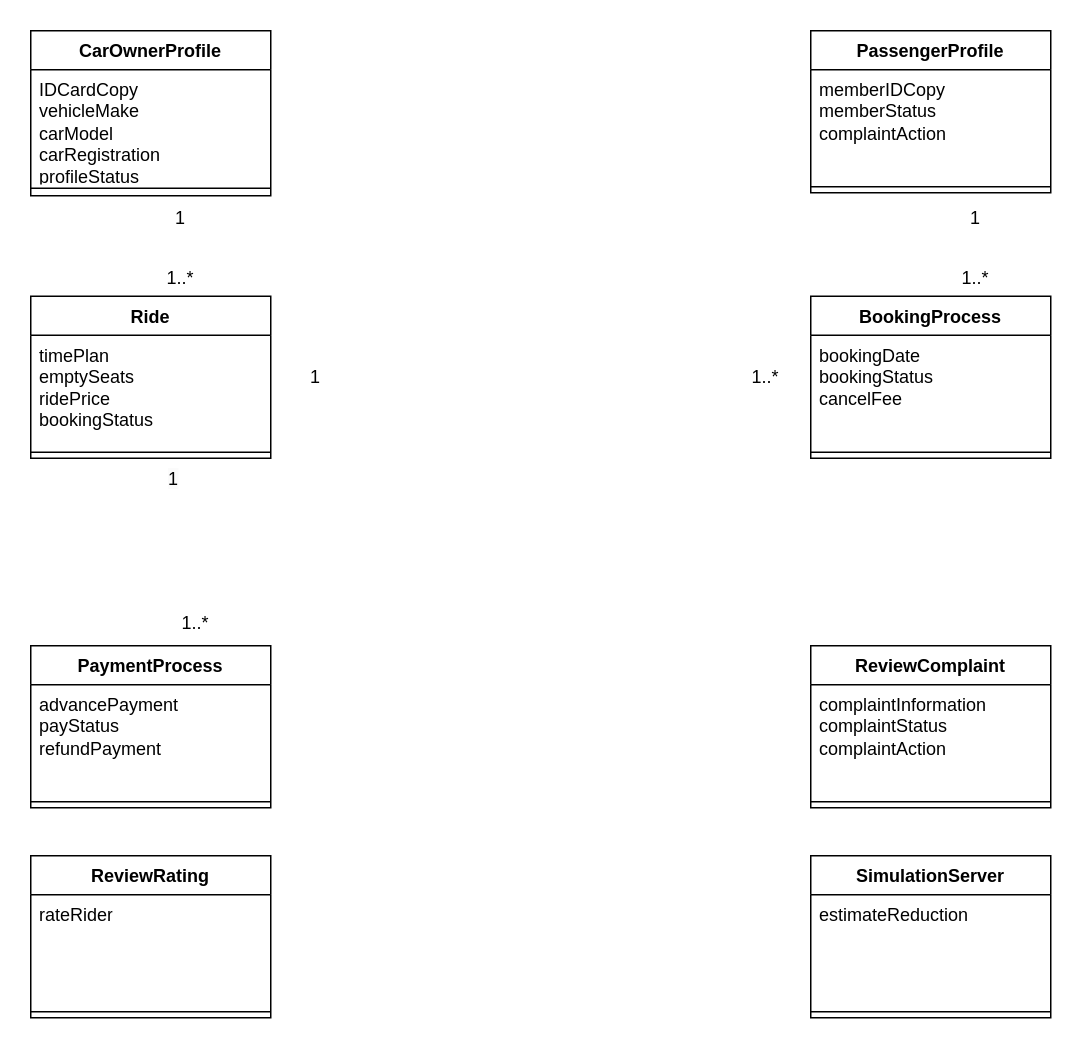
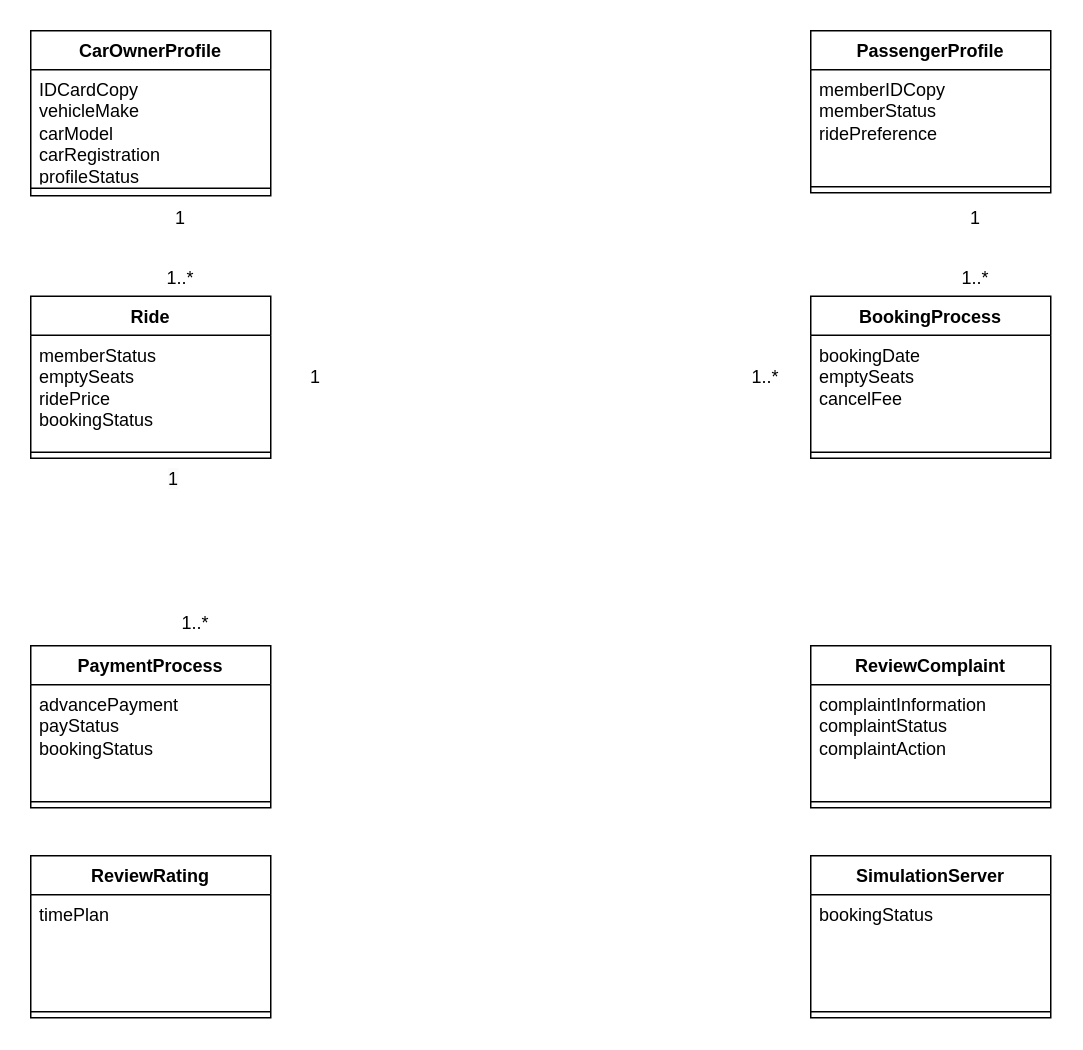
node "memberIDCopy memberStatus complaintAction": label "memberIDCopy memberStatus complaintAction" -> "memberIDCopy memberStatus ridePreference"
node "bookingDate bookingStatus cancelFee": label "bookingDate bookingStatus cancelFee" -> "bookingDate emptySeats cancelFee"
node "timePlan emptySeats ridePrice bookingStatus": label "timePlan emptySeats ridePrice bookingStatus" -> "memberStatus emptySeats ridePrice bookingStatus"
node "advancePayment payStatus refundPayment": label "advancePayment payStatus refundPayment" -> "advancePayment payStatus bookingStatus"
node "rateRider": label "rateRider" -> "timePlan"
node "estimateReduction": label "estimateReduction" -> "bookingStatus"
